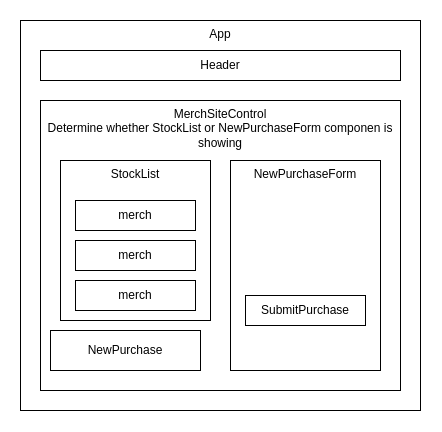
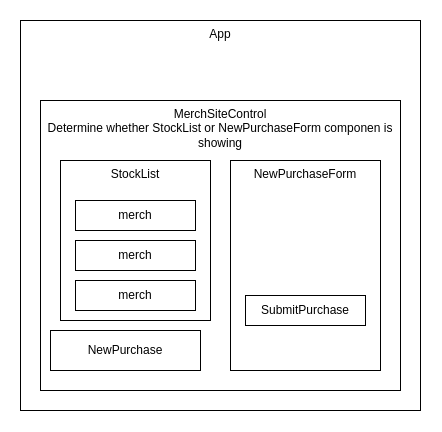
node "Header": removed
